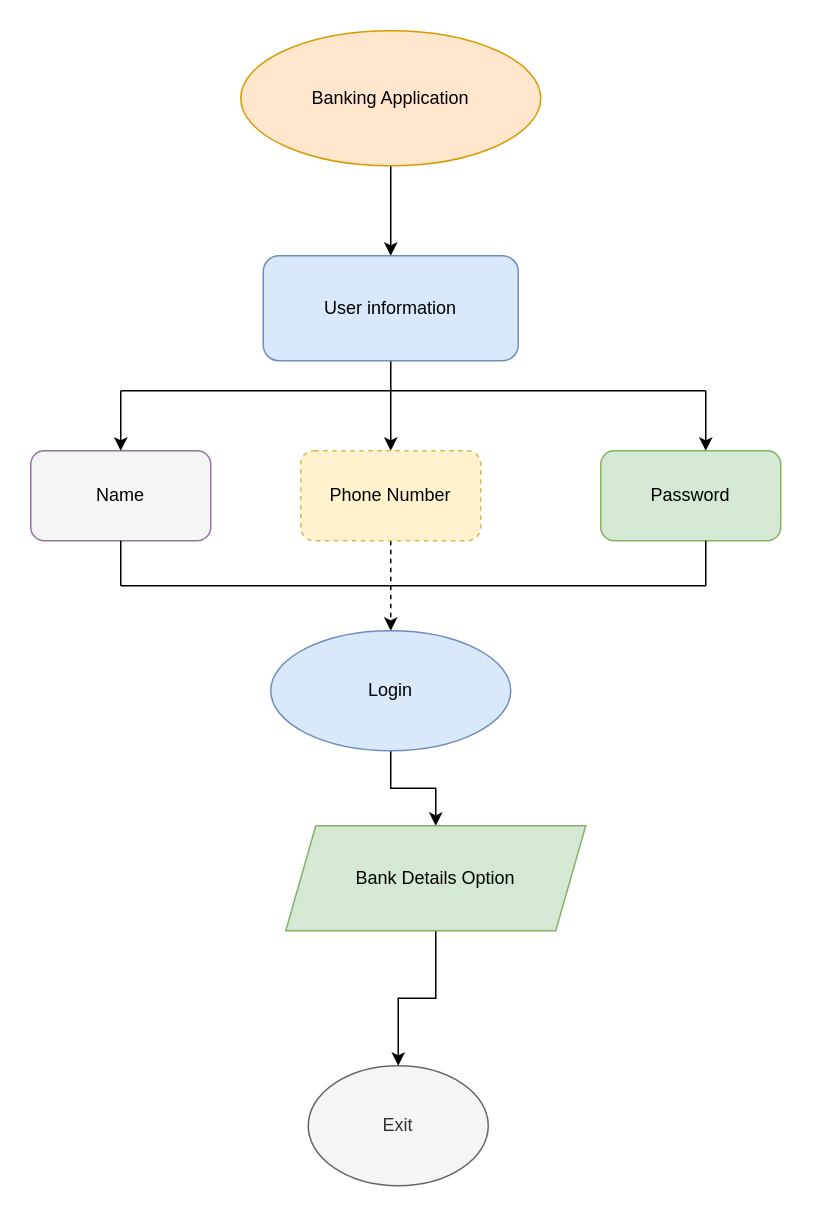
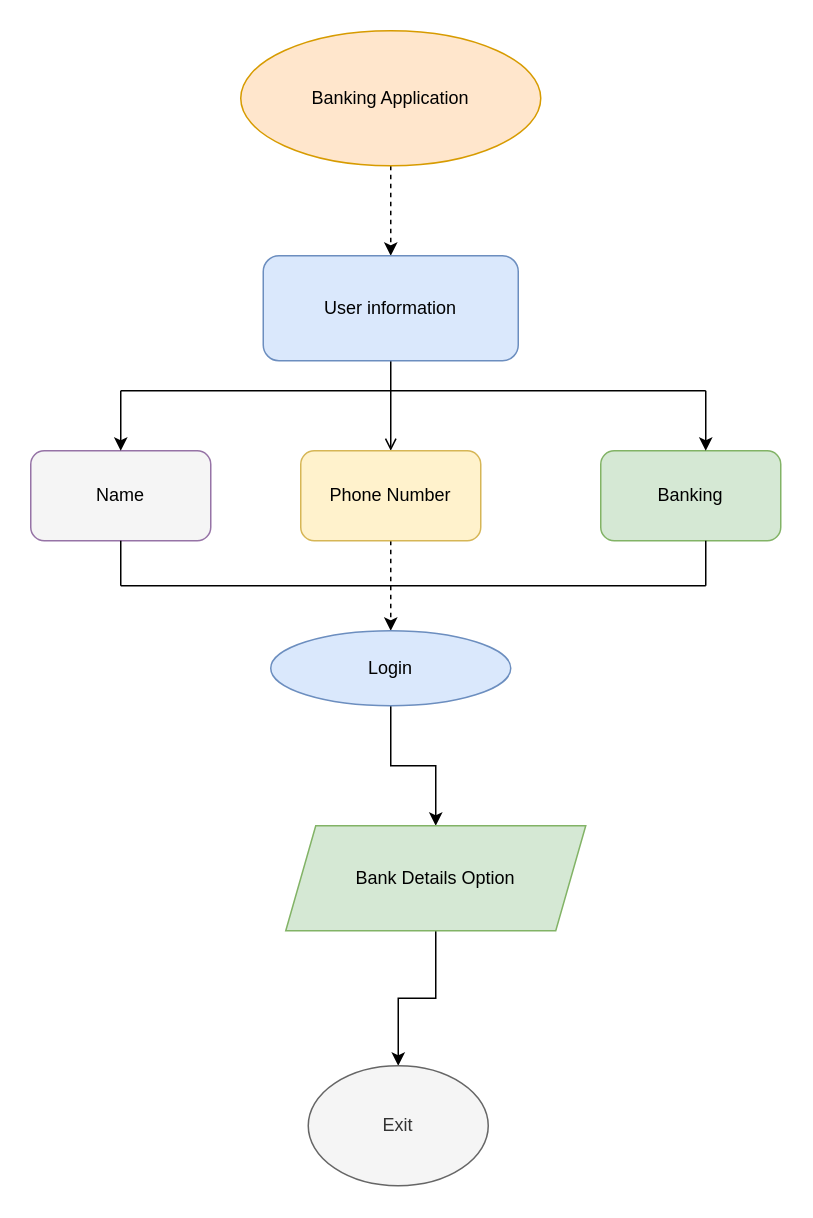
edge "Banking Application" -> "User information": style solid -> dashed
edge "User information" -> "Phone Number": arrowhead classic -> open
node "Phone Number": style dashed -> solid
node "Password": label "Password" -> "Banking"
node "Login": size 240x120 -> 240x75
